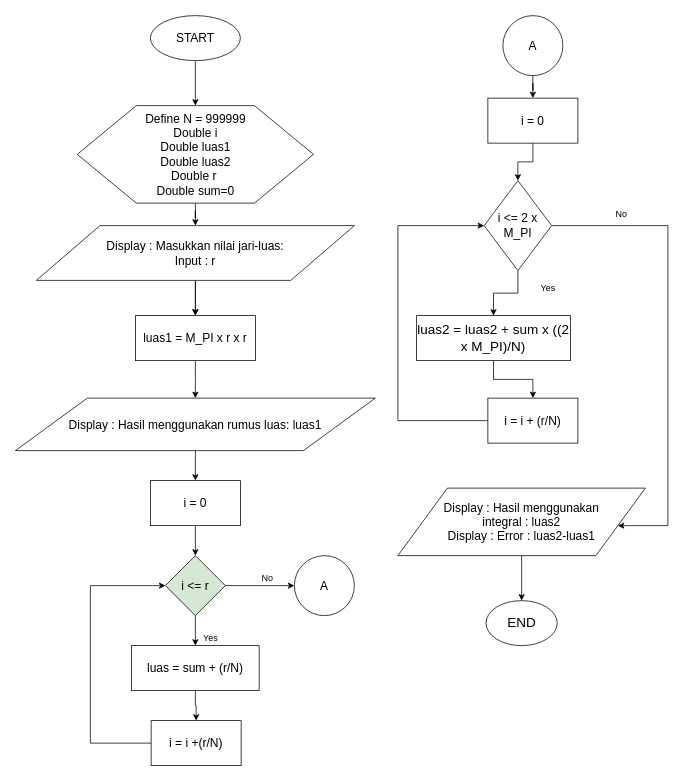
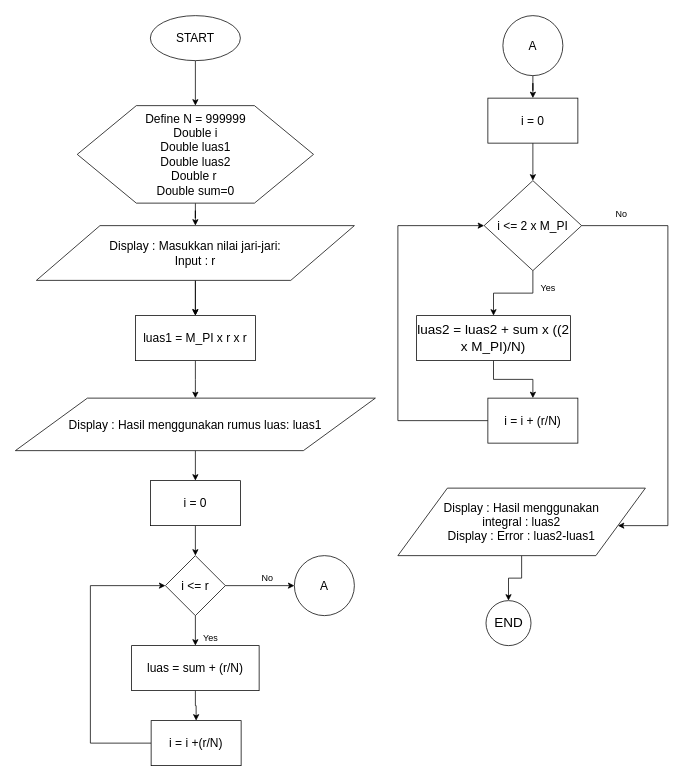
node "i <= 2 x M_PI": size 68x90 -> 98x90
node "Display : Masukkan nilai jari-luas: Input : r": label "Display : Masukkan nilai jari-luas: Input : r" -> "Display : Masukkan nilai jari-jari: Input : r"
node "i <= r": fillcolor #d5e8d4 -> #ffffff
node "END": size 71x45 -> 45x45
